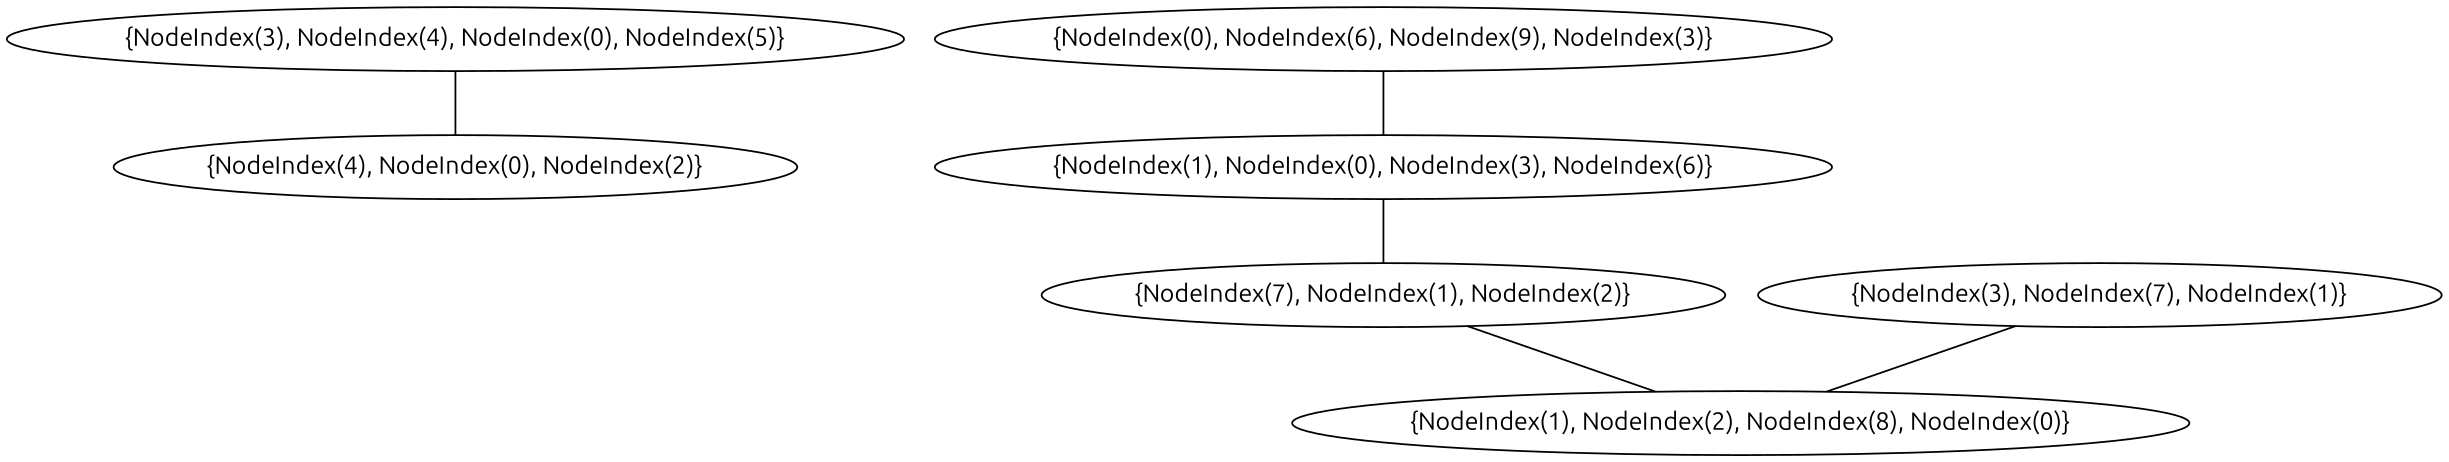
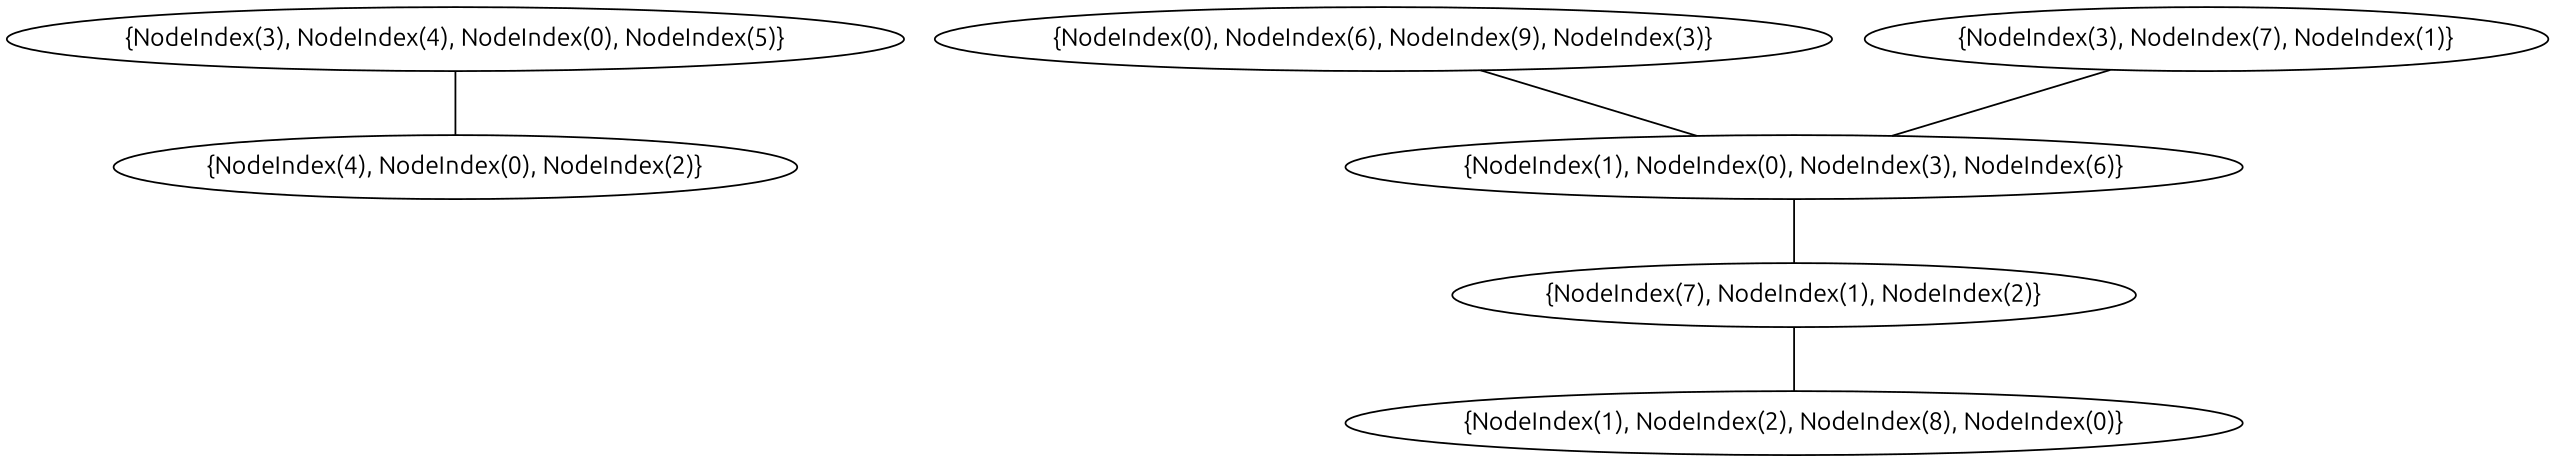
edge "{NodeIndex(3), NodeIndex(7), NodeIndex(1)}" -- "{NodeIndex(1), NodeIndex(2), NodeIndex(8), NodeIndex(0)}": now "{NodeIndex(3), NodeIndex(7), NodeIndex(1)}" -- "{NodeIndex(1), NodeIndex(0), NodeIndex(3), NodeIndex(6)}"
